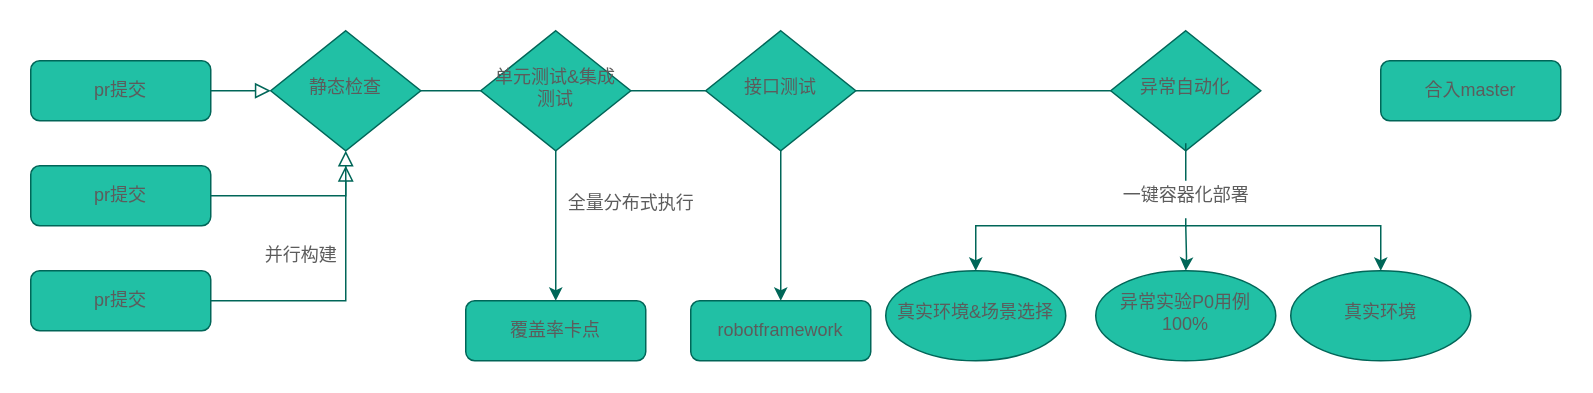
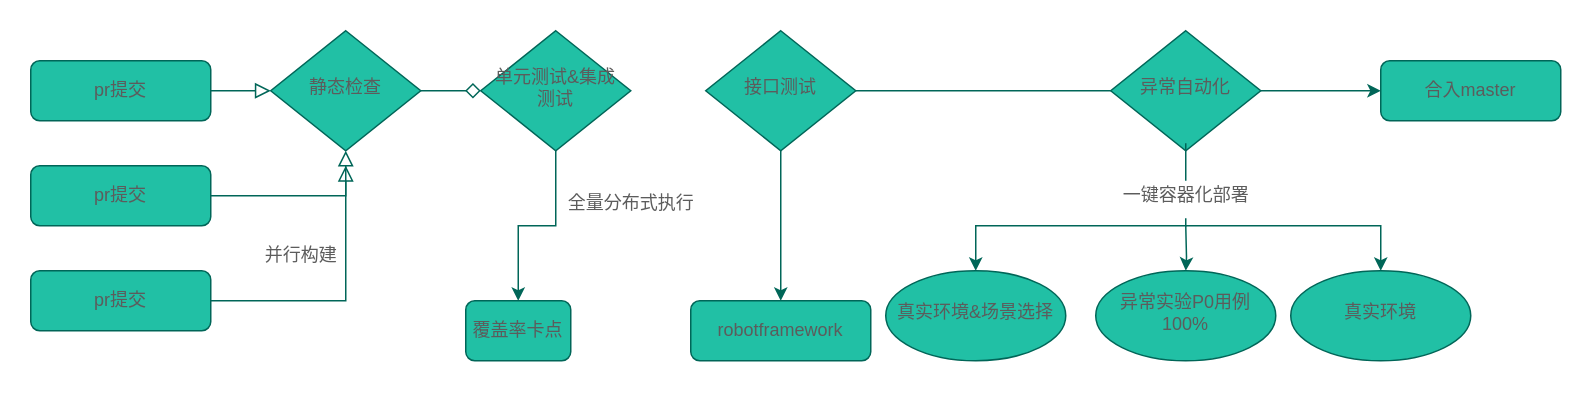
edge "静态检查" -- "单元测试&集成测试": arrowhead none -> diamond
edge "单元测试&集成测试" -- "接口测试": removed
edge "异常自动化" -> "合入master": added
node "覆盖率卡点": size 180x60 -> 105x60
